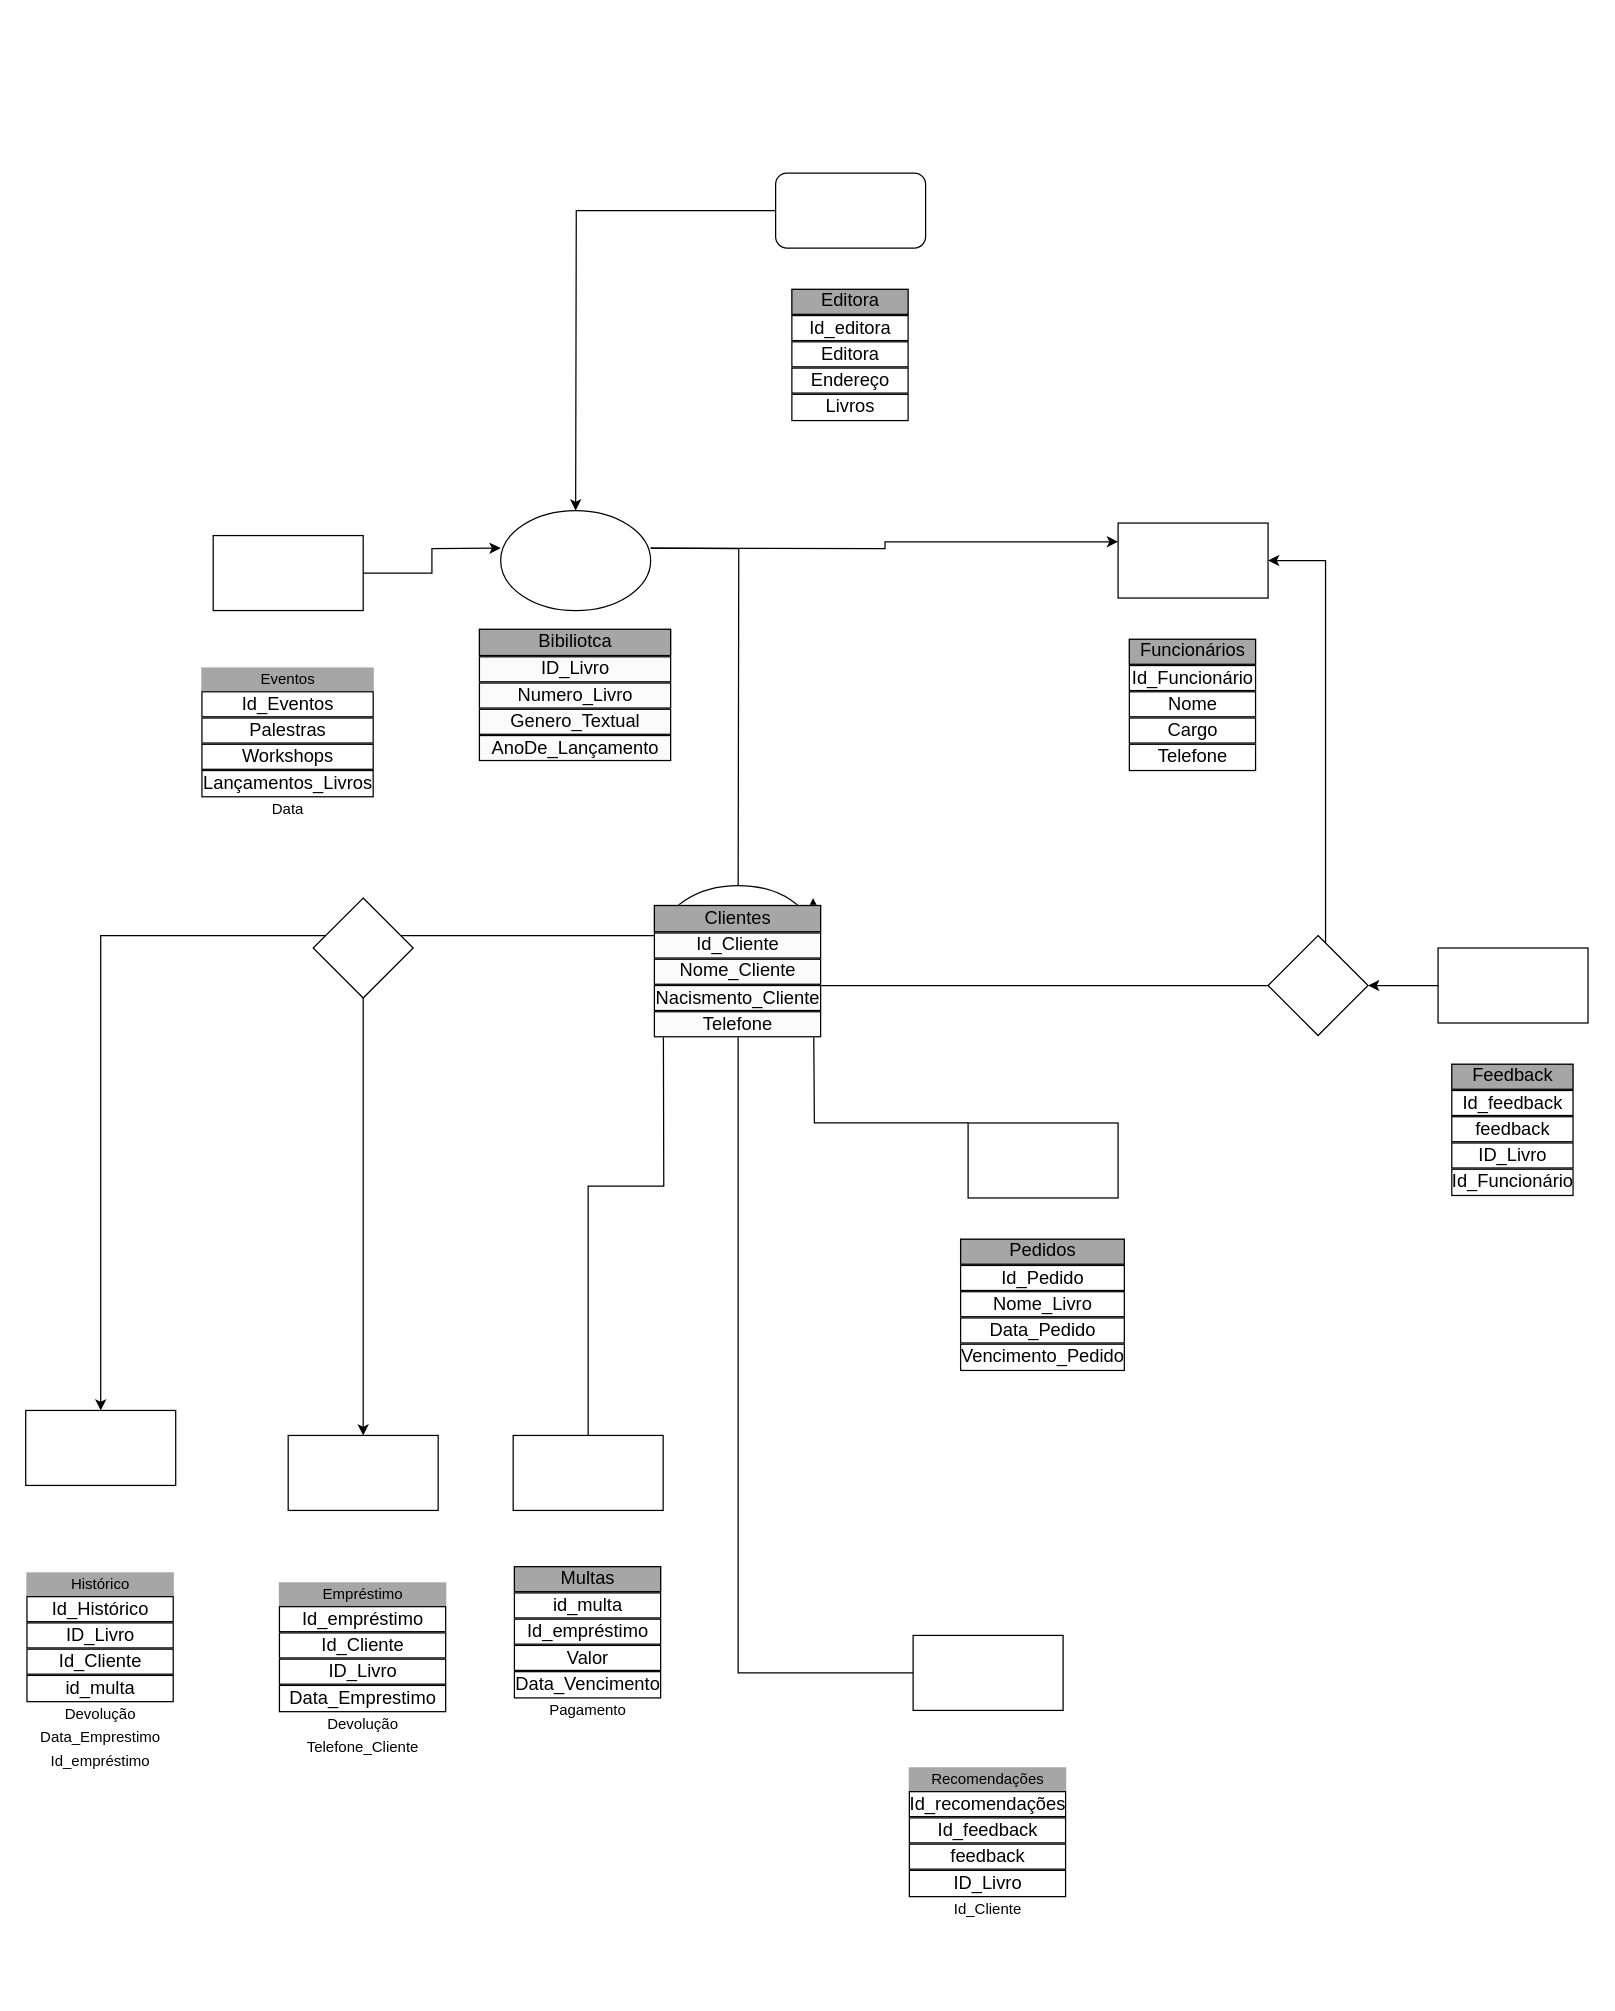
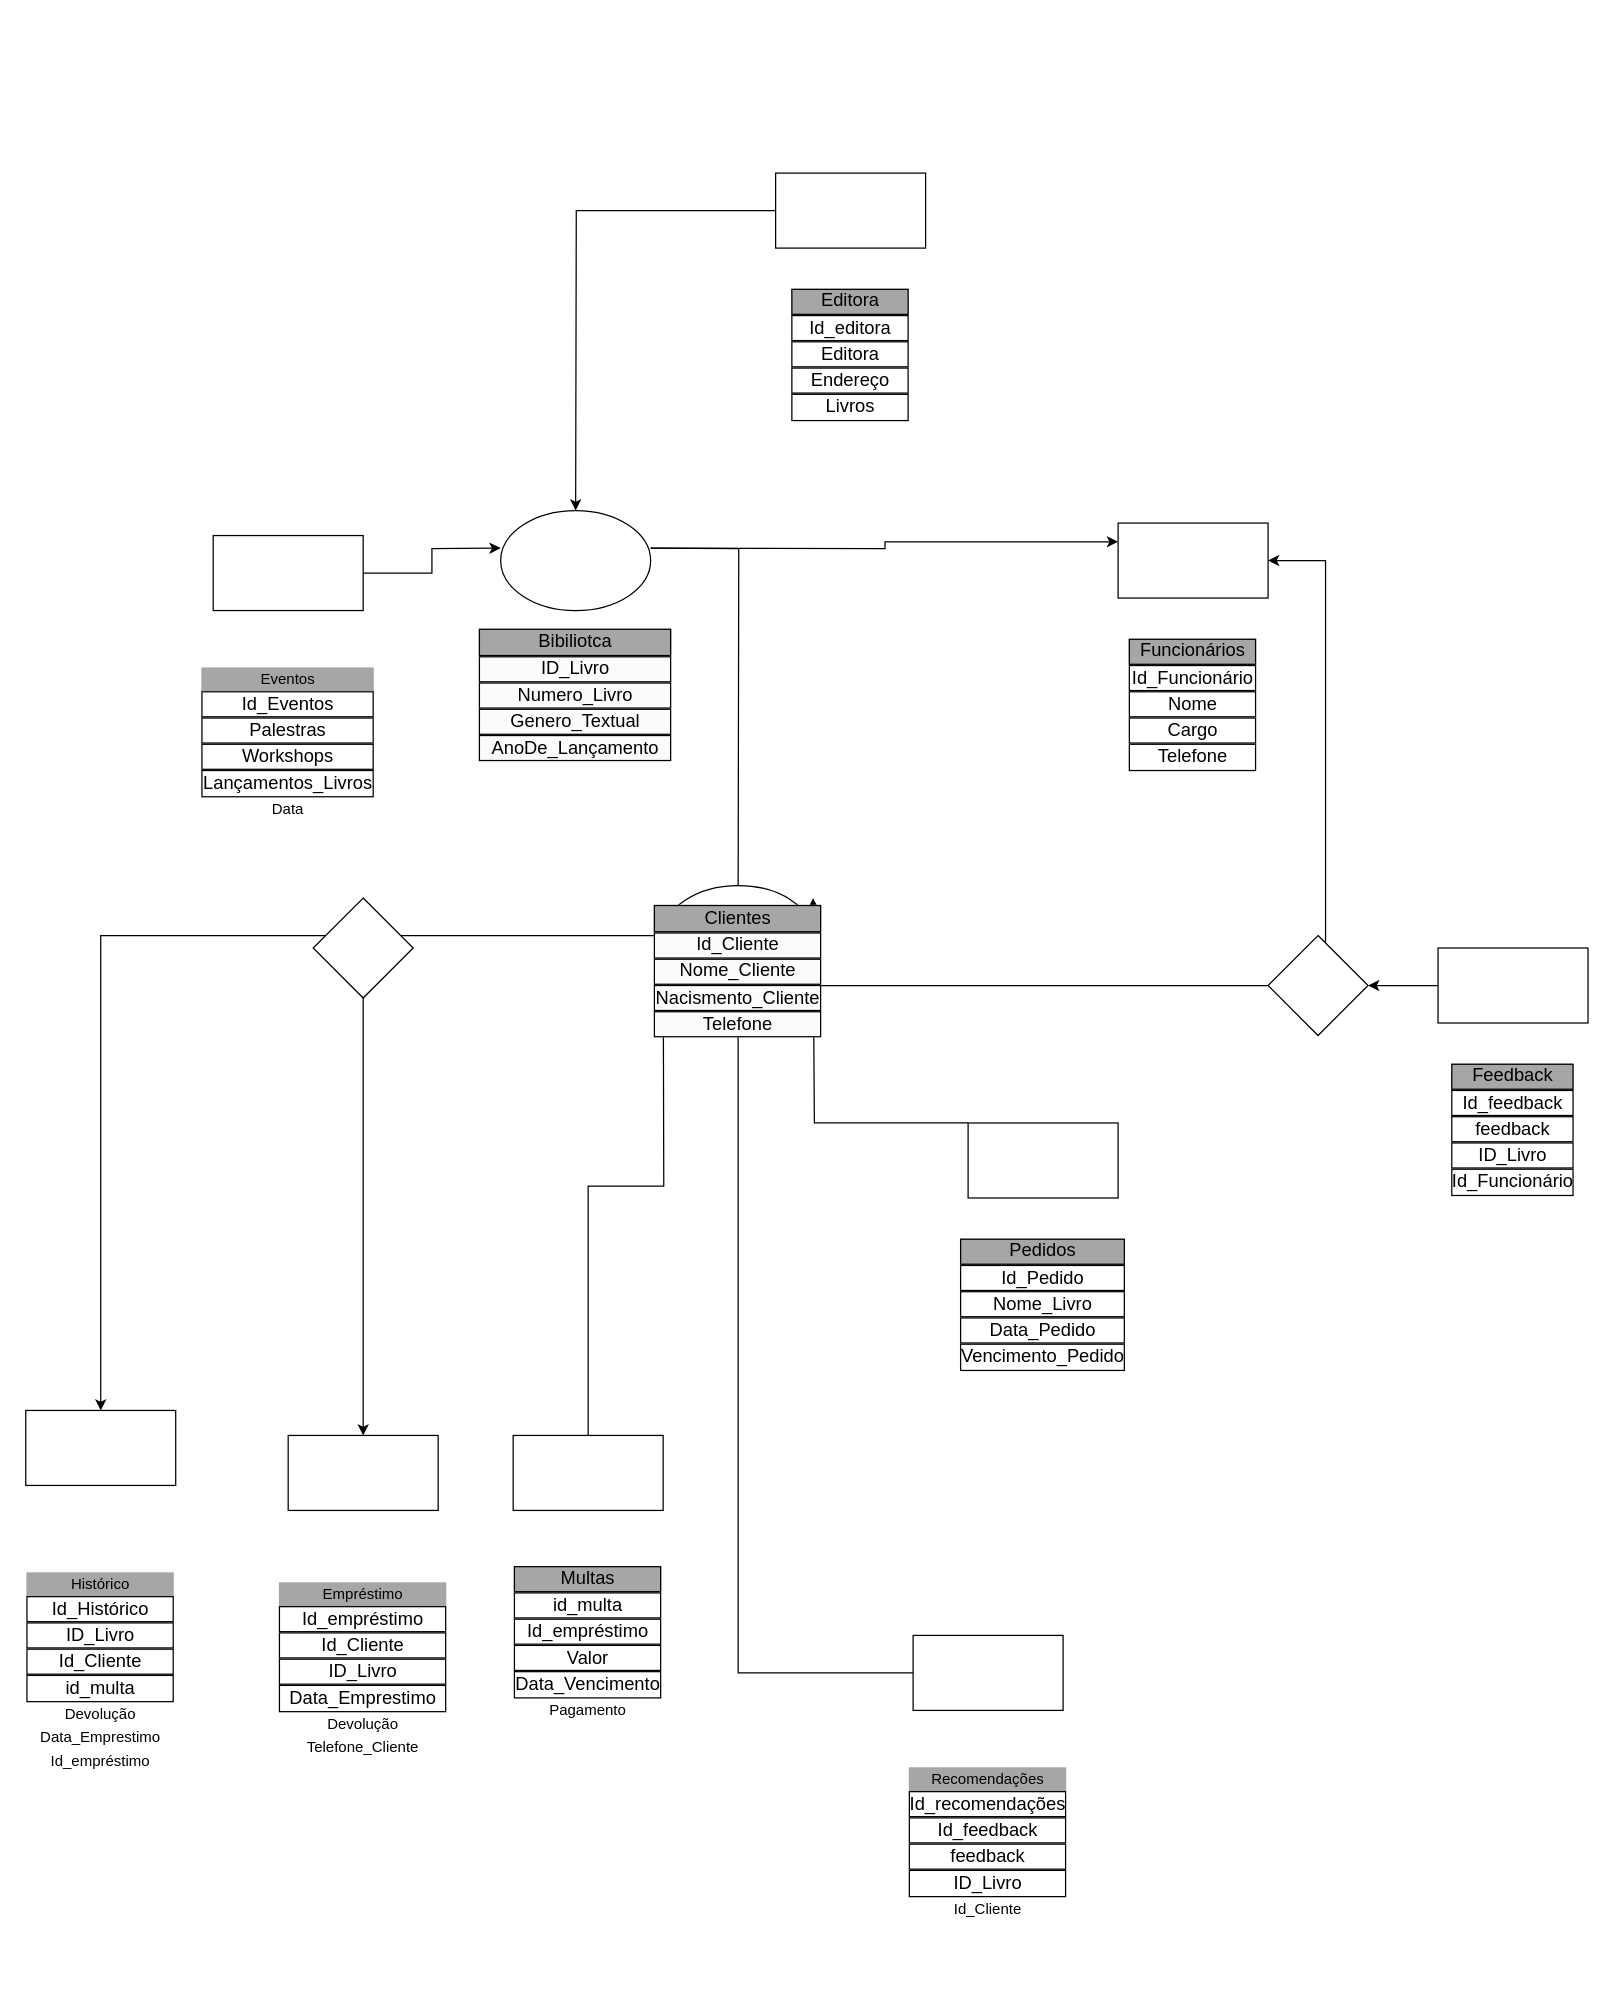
node "Editora Id_editora Editora Endereço Livros": shape rounded rectangle -> rectangle
